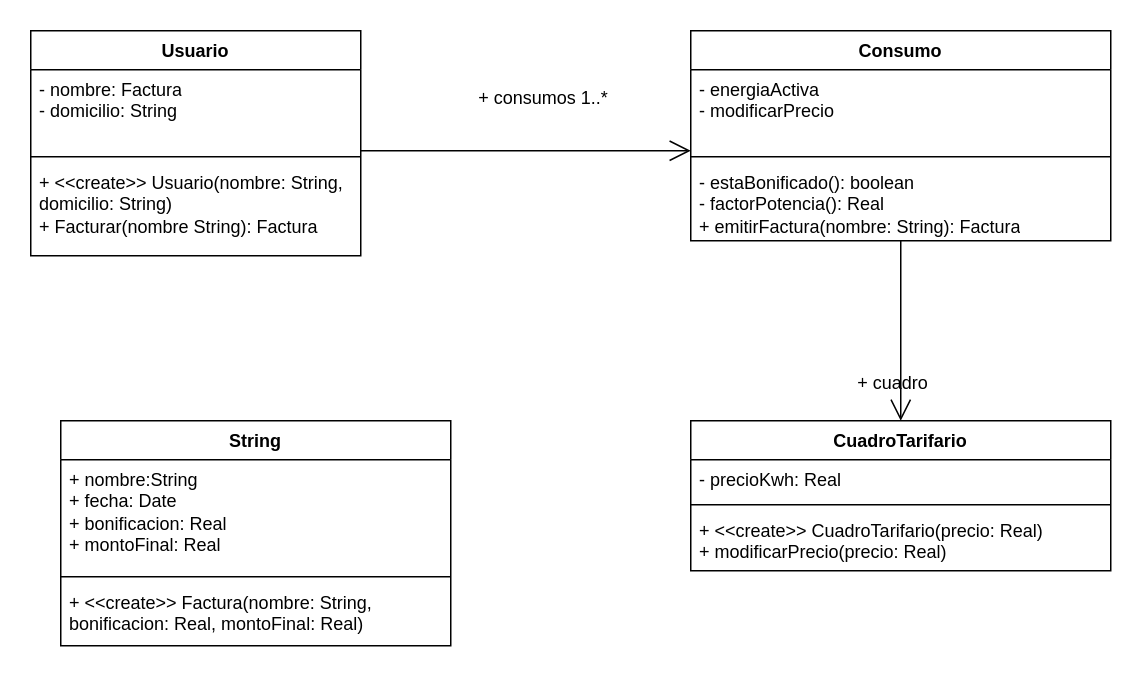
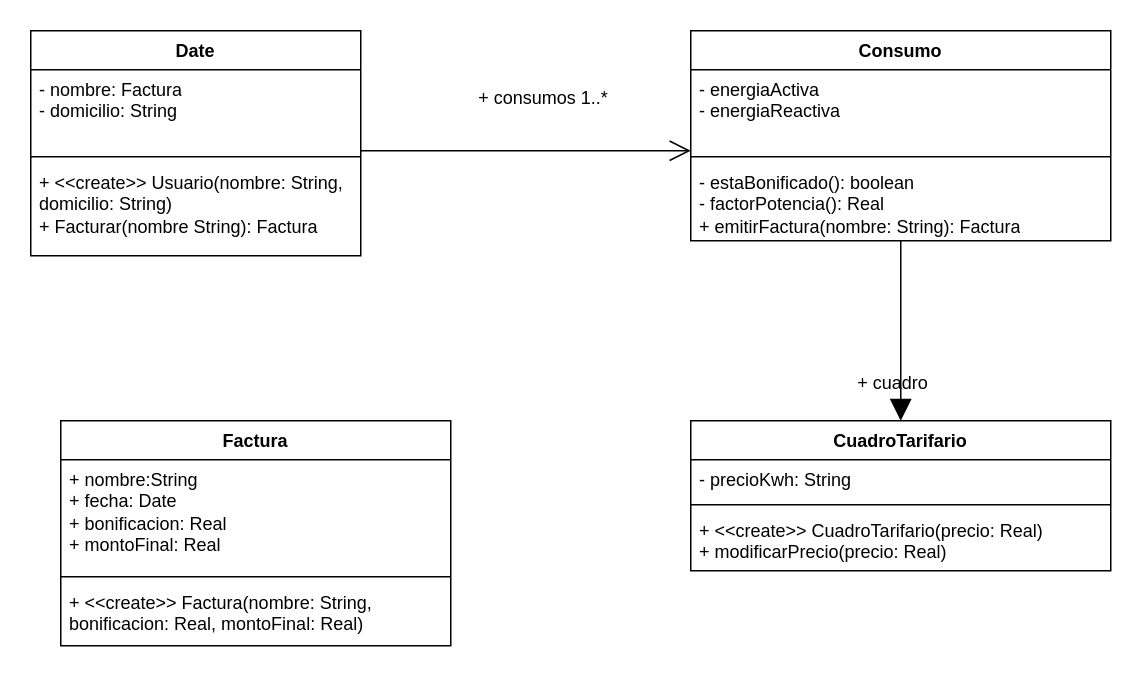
node "Usuario": label "Usuario" -> "Date"
node "- energiaActiva - modificarPrecio": label "- energiaActiva - modificarPrecio" -> "- energiaActiva - energiaReactiva"
edge "Consumo" -> "CuadroTarifario": arrowhead open -> block
node "String": label "String" -> "Factura"
node "- precioKwh: Real": label "- precioKwh: Real" -> "- precioKwh: String"
